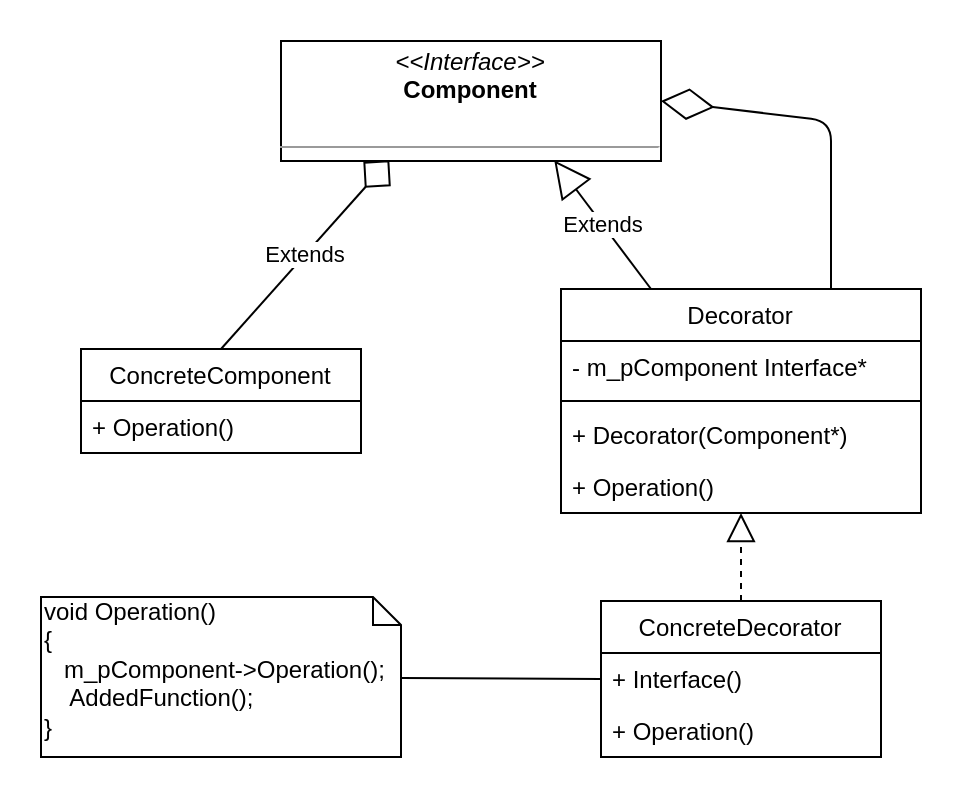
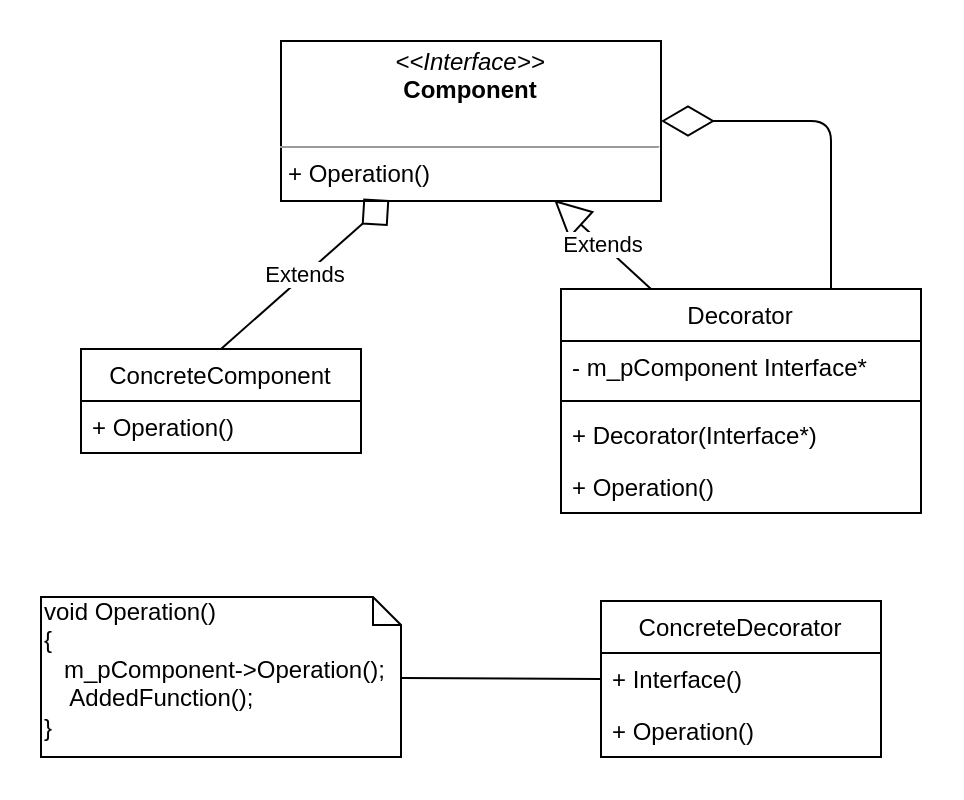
node "<<Interface>> Component + Operation()": size 380x120 -> 380x160
node "+ Decorator(Component*)": label "+ Decorator(Component*)" -> "+ Decorator(Interface*)"
edge "ConcreteDecorator" -> "Decorator": removed
